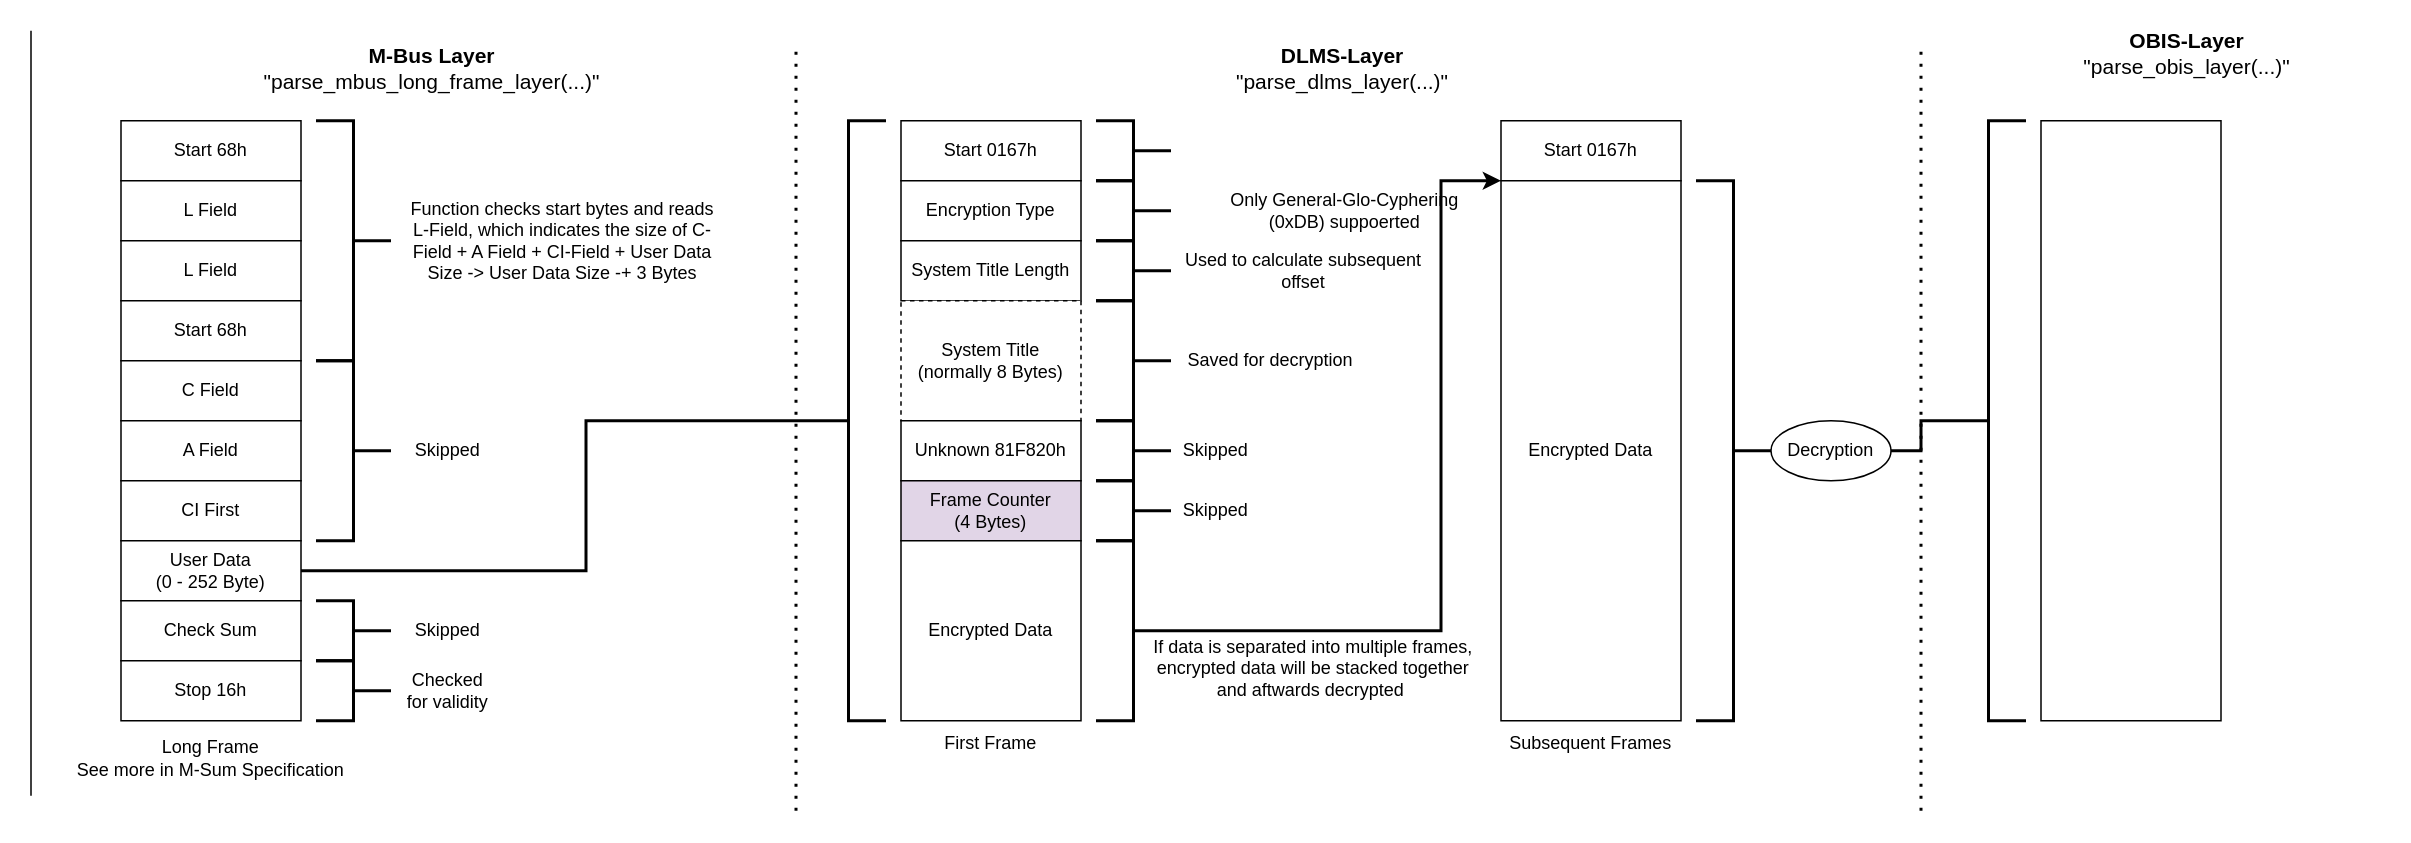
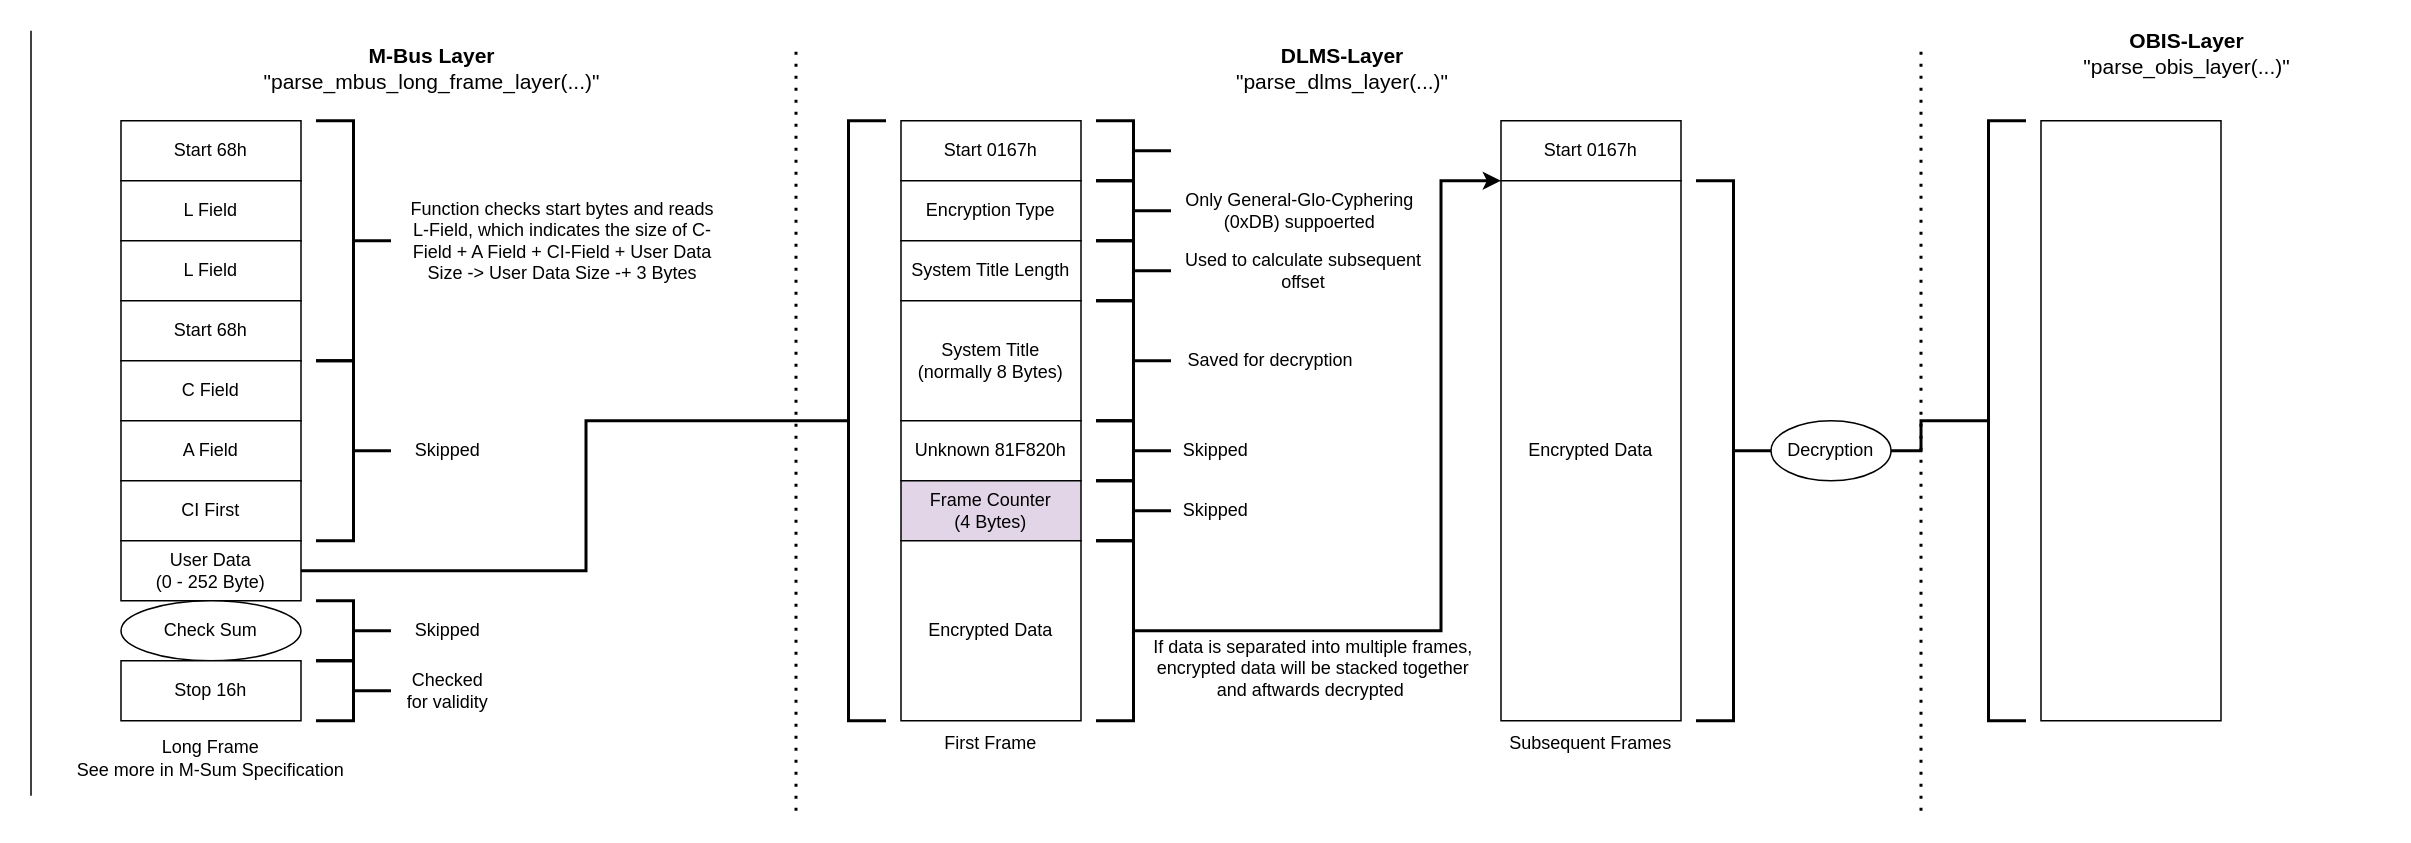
node "Only General-Glo-Cyphering (0xDB) suppoerted": moved (1345, 211) -> (1300, 211)
node "System Title (normally 8 Bytes)": style dashed -> solid
node "Check Sum": shape rectangle -> ellipse
